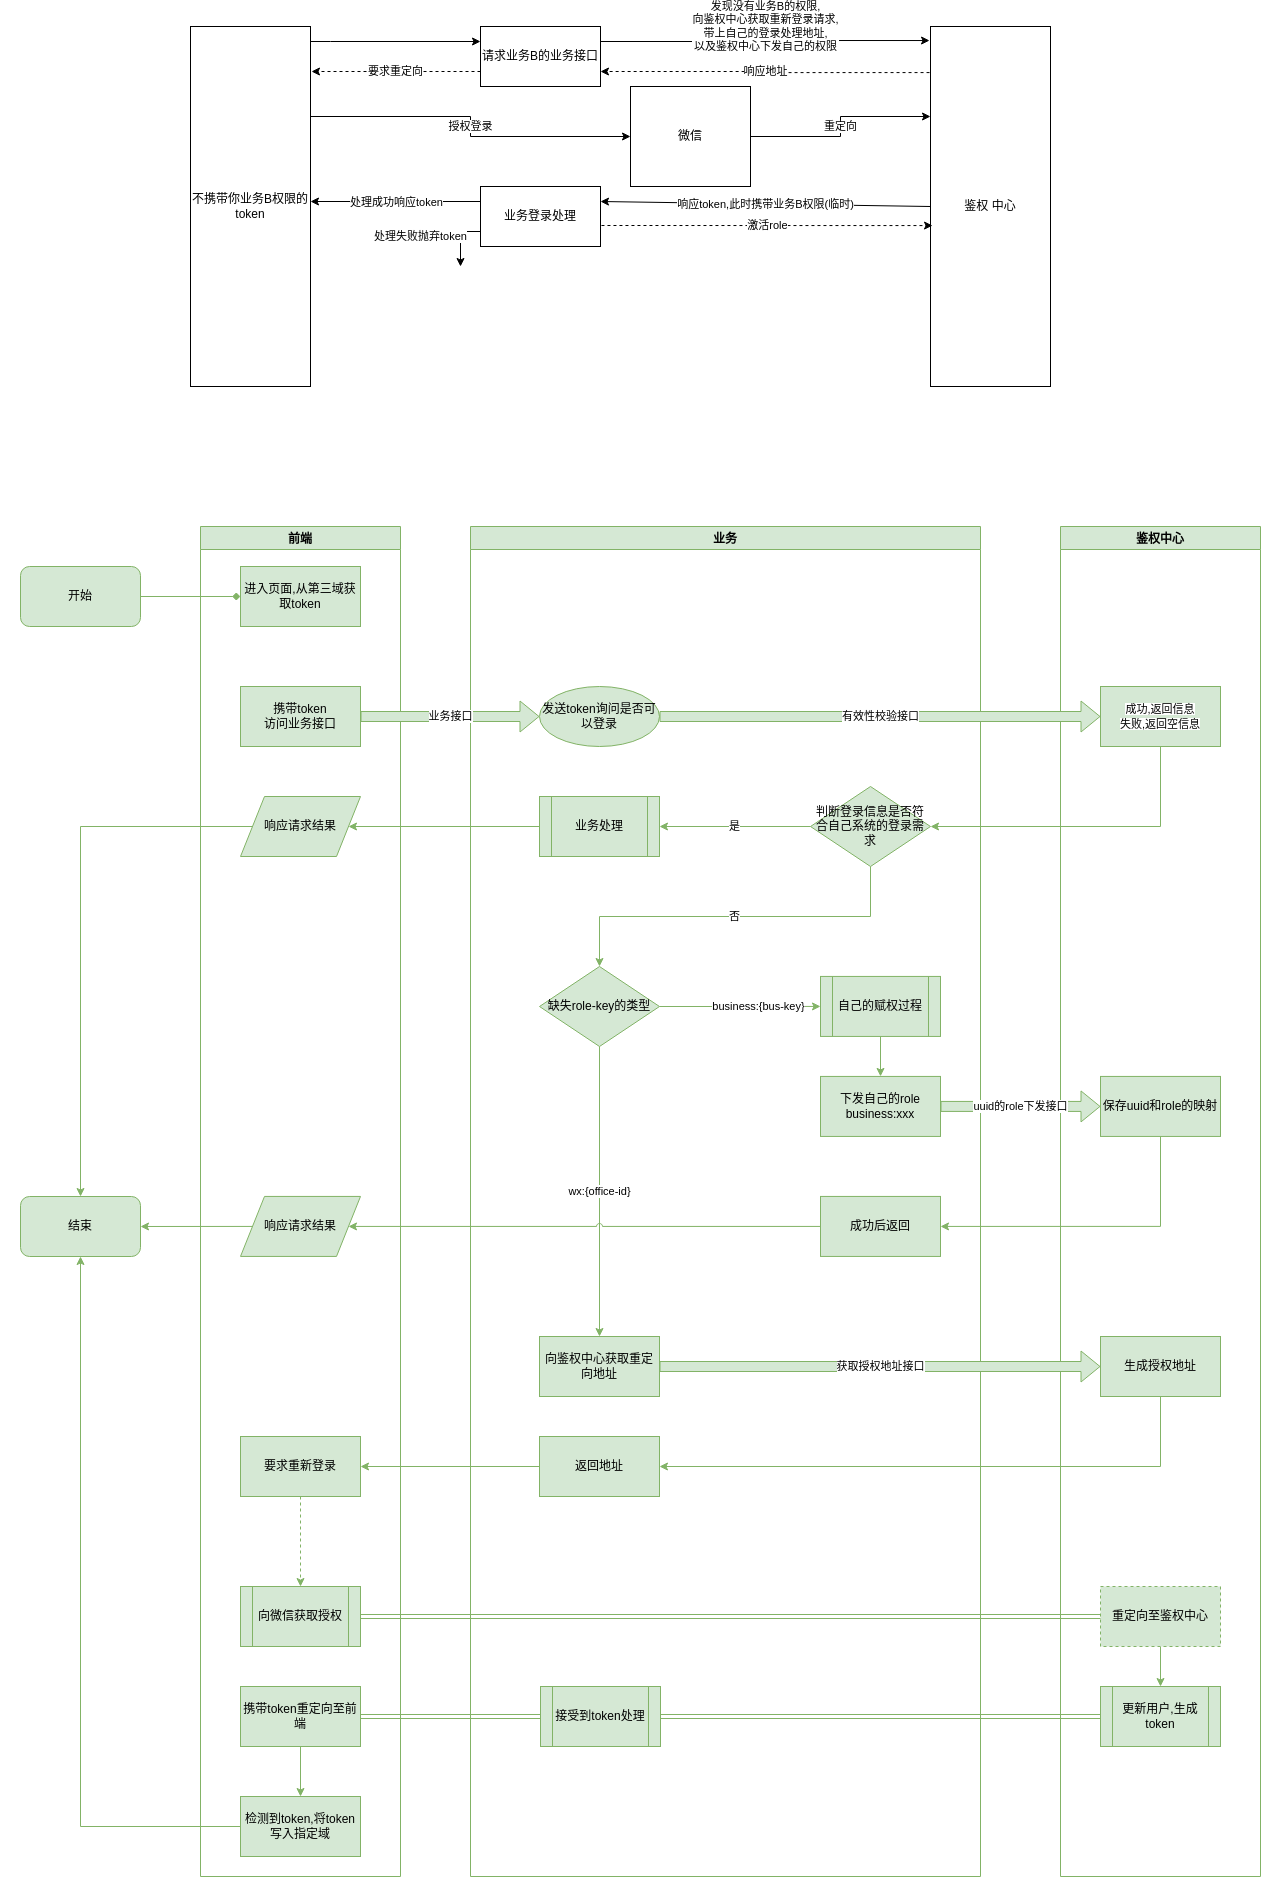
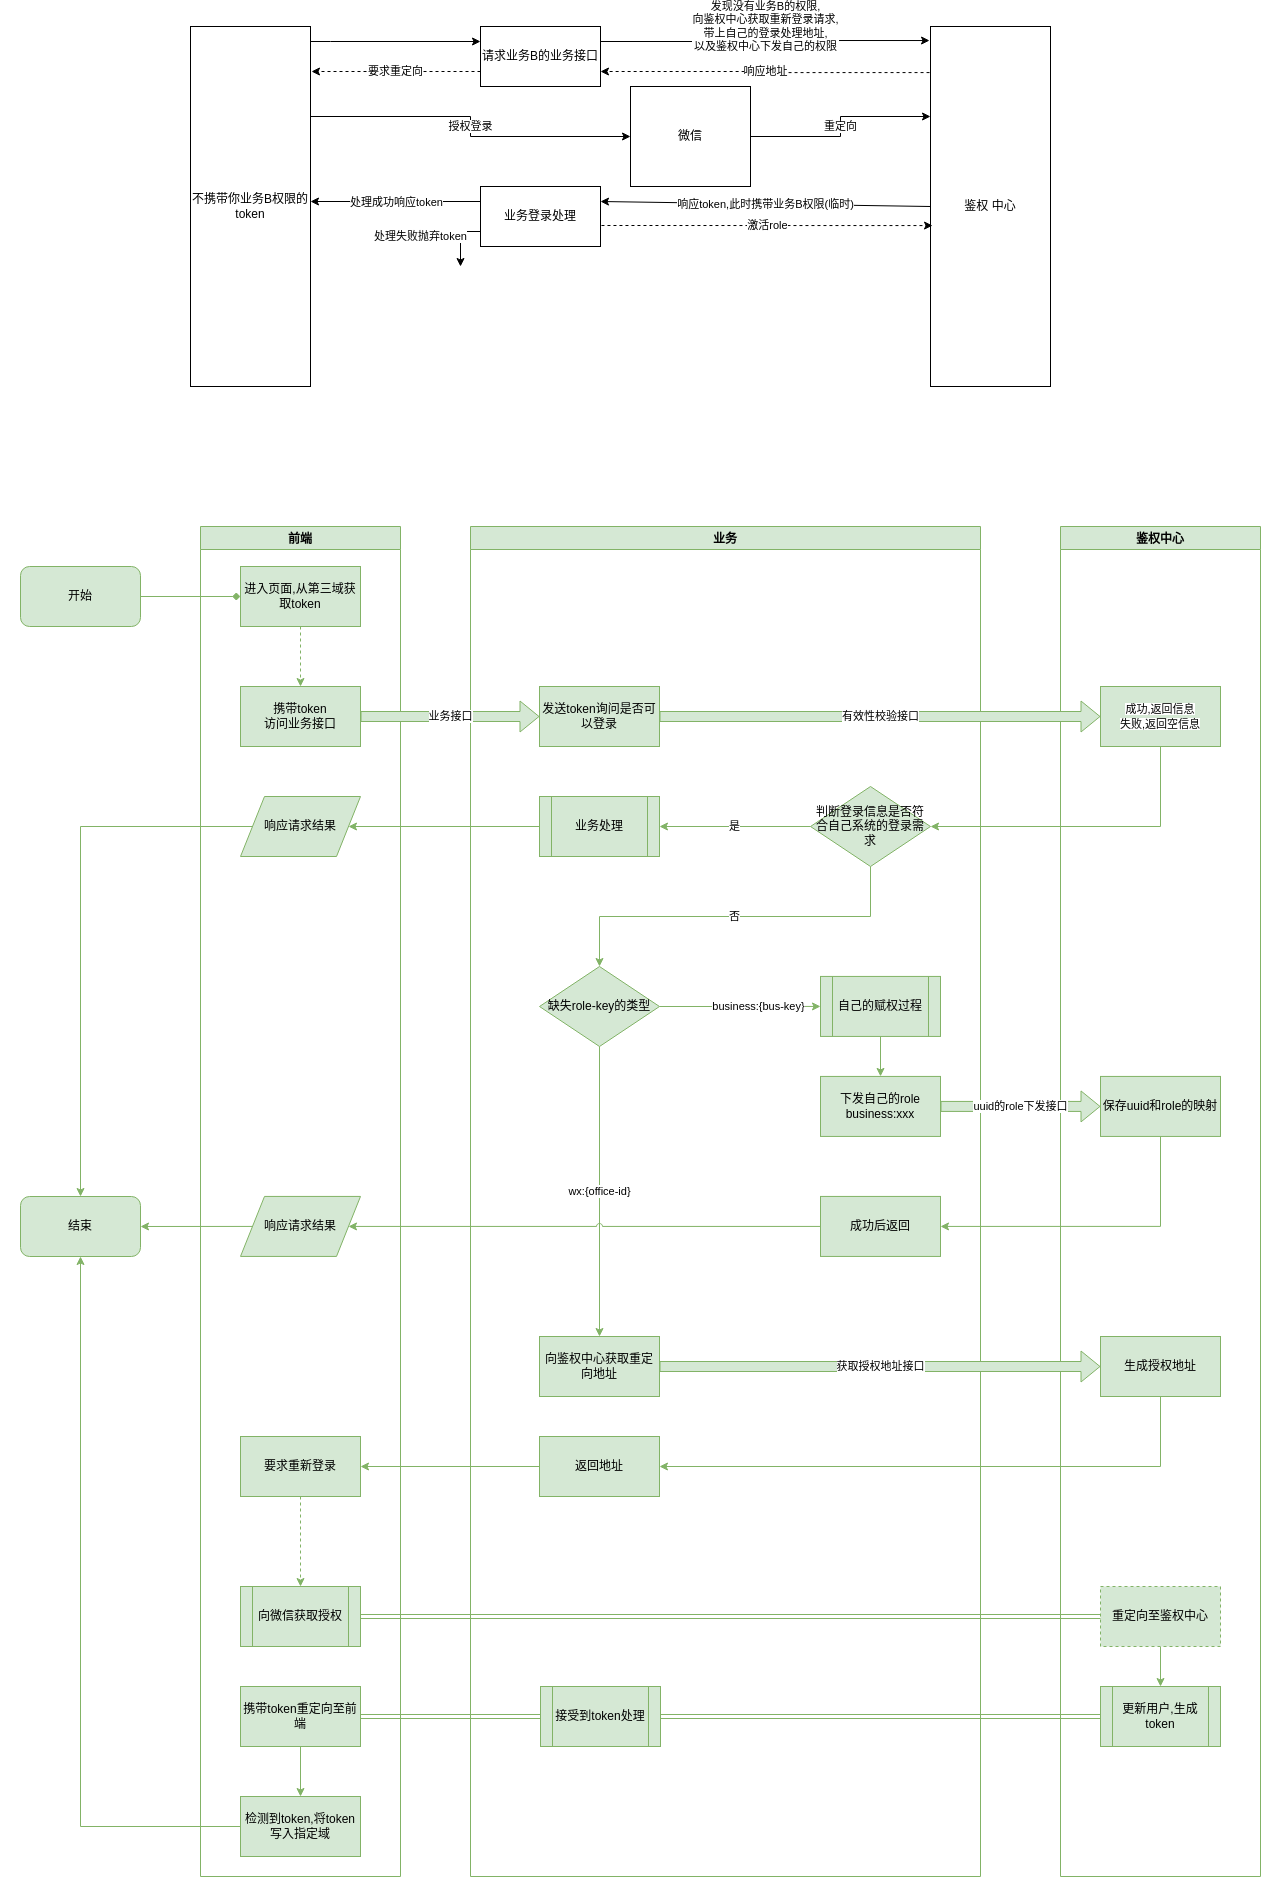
edge "进入页面,从第三域获取token" -> "携带token 访问业务接口": added
node "发送token询问是否可以登录": shape ellipse -> rectangle
